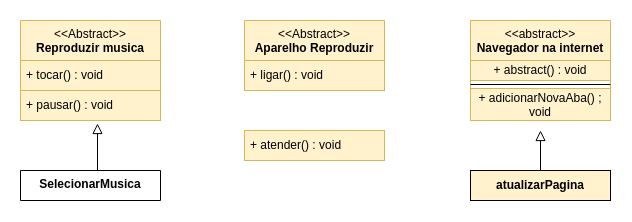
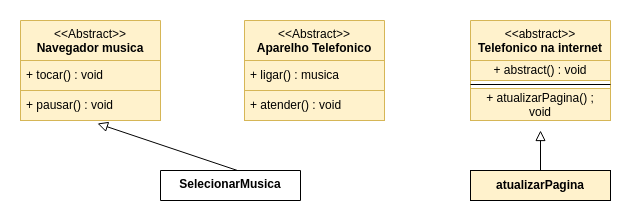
node "<<Abstract>> Reproduzir musica": label "<<Abstract>> Reproduzir musica" -> "<<Abstract>> Navegador musica"
node "<<Abstract>> Aparelho Reproduzir": label "<<Abstract>> Aparelho Reproduzir" -> "<<Abstract>> Aparelho Telefonico"
node "<<abstract>> Navegador na internet": label "<<abstract>> Navegador na internet" -> "<<abstract>> Telefonico na internet"
node "+ ligar() : void": label "+ ligar() : void" -> "+ ligar() : musica"
node "+ adicionarNovaAba() ; void": label "+ adicionarNovaAba() ; void" -> "+ atualizarPagina() ; void"
node "+ atender() : void": moved (315, 146) -> (315, 106)
node "SelecionarMusica": moved (91, 186) -> (231, 186)
